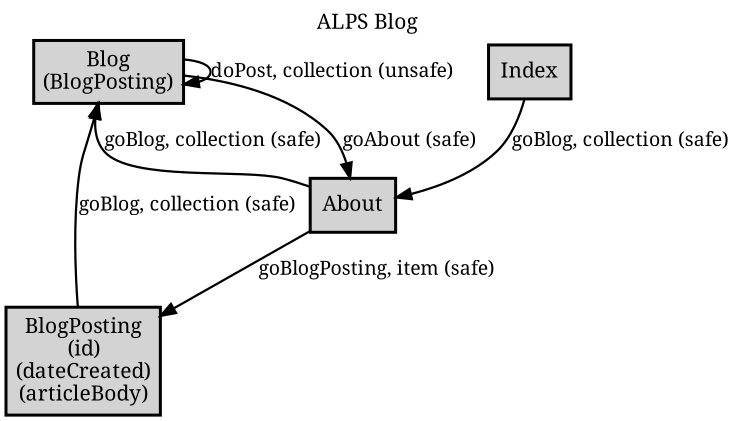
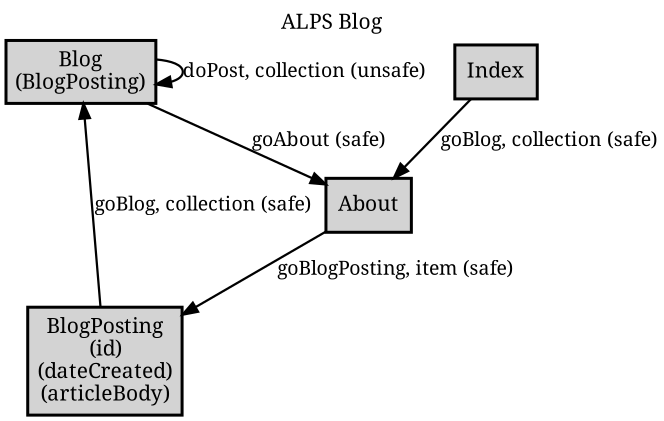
edge "About" -> "Blog": removed, label "goBlog, collection (safe)"
